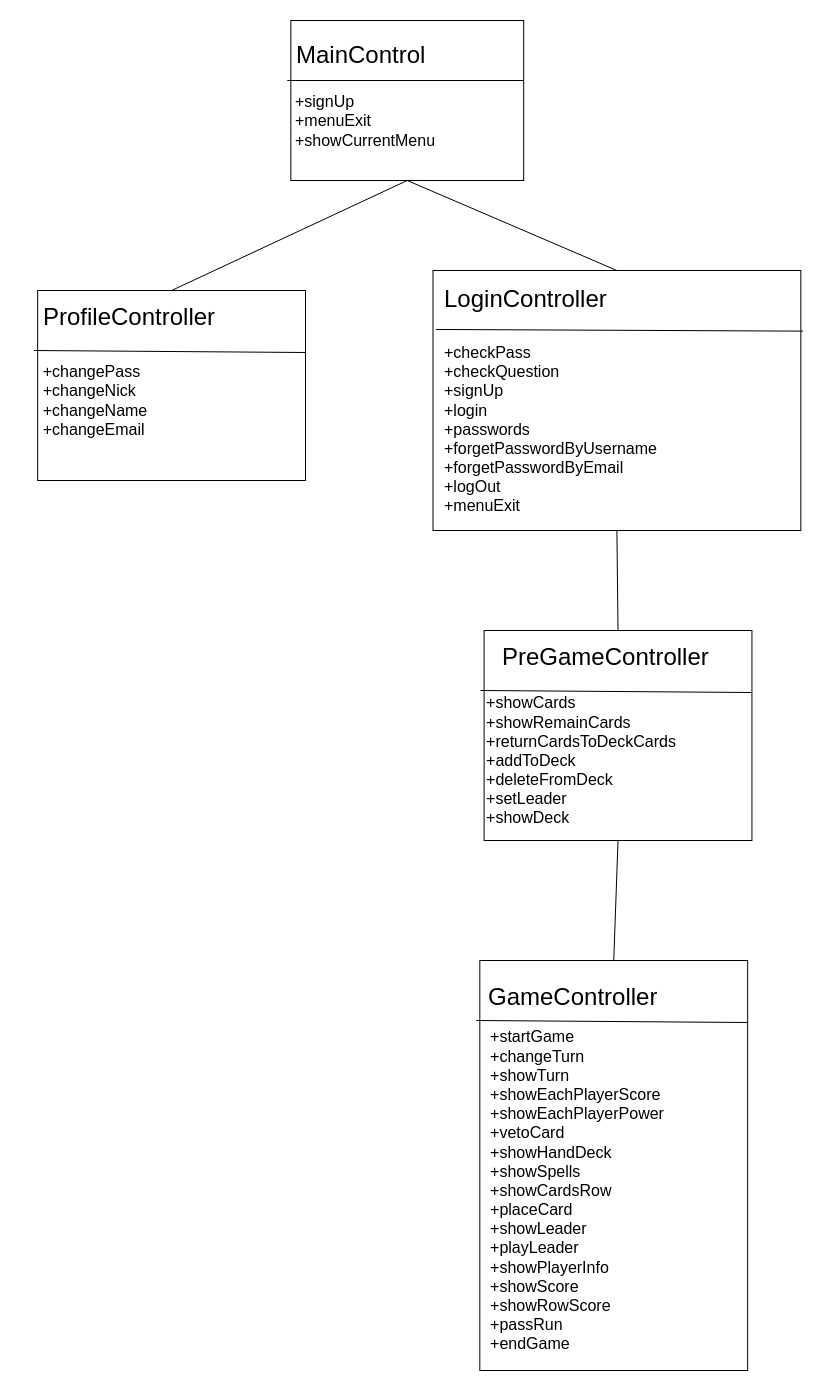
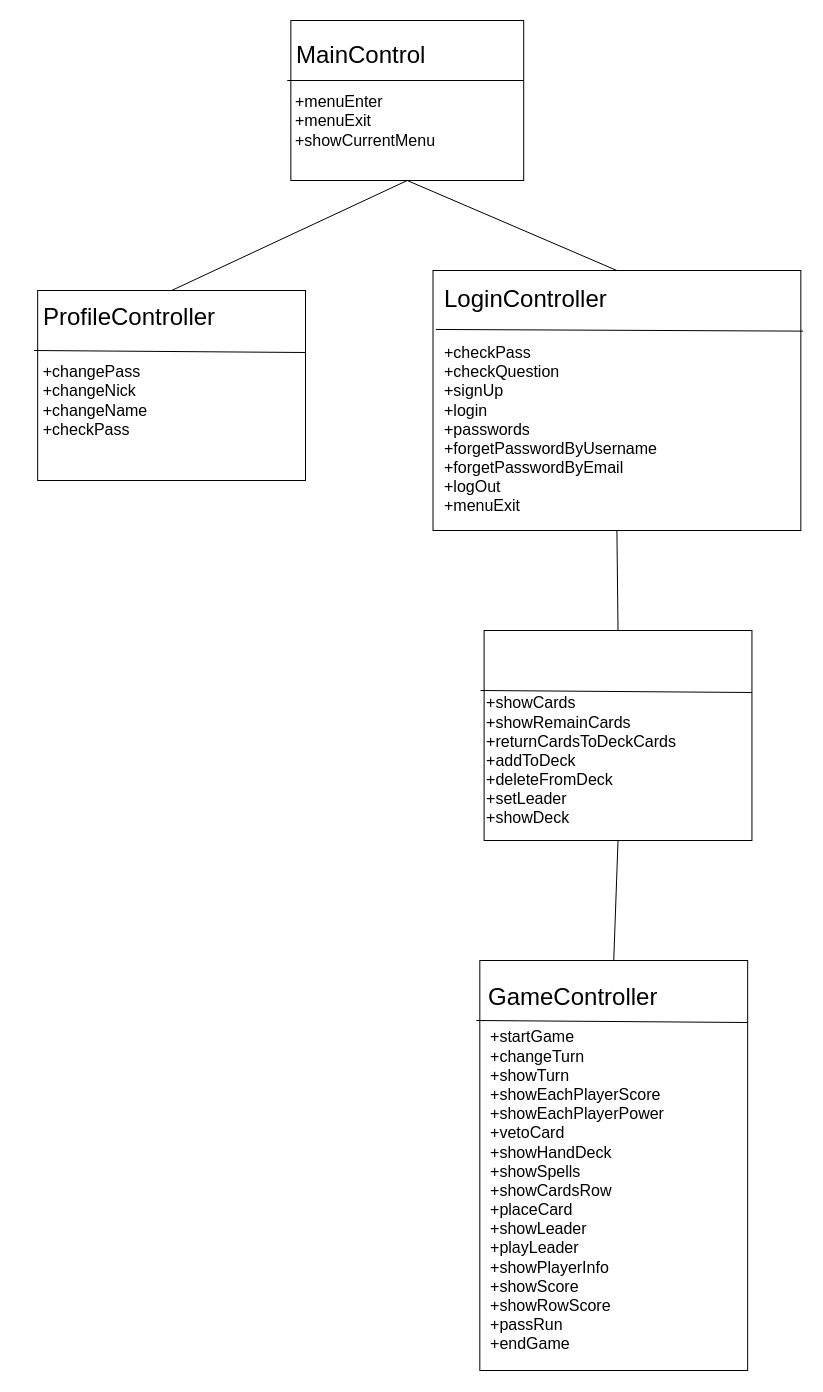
node "+signUp +menuExit +showCurrentMenu": label "+signUp +menuExit +showCurrentMenu" -> "+menuEnter +menuExit +showCurrentMenu"
node "+changePass +changeNick +changeName +changeEmail": label "+changePass +changeNick +changeName +changeEmail" -> "+changePass +changeNick +changeName +checkPass"
node "PreGameController": removed
